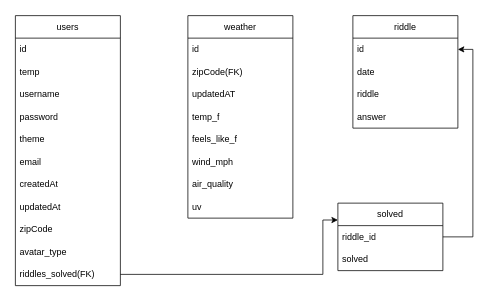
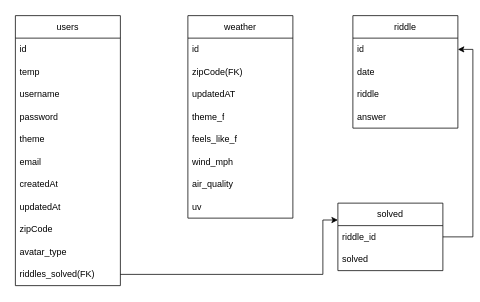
node "temp_f": label "temp_f" -> "theme_f"
